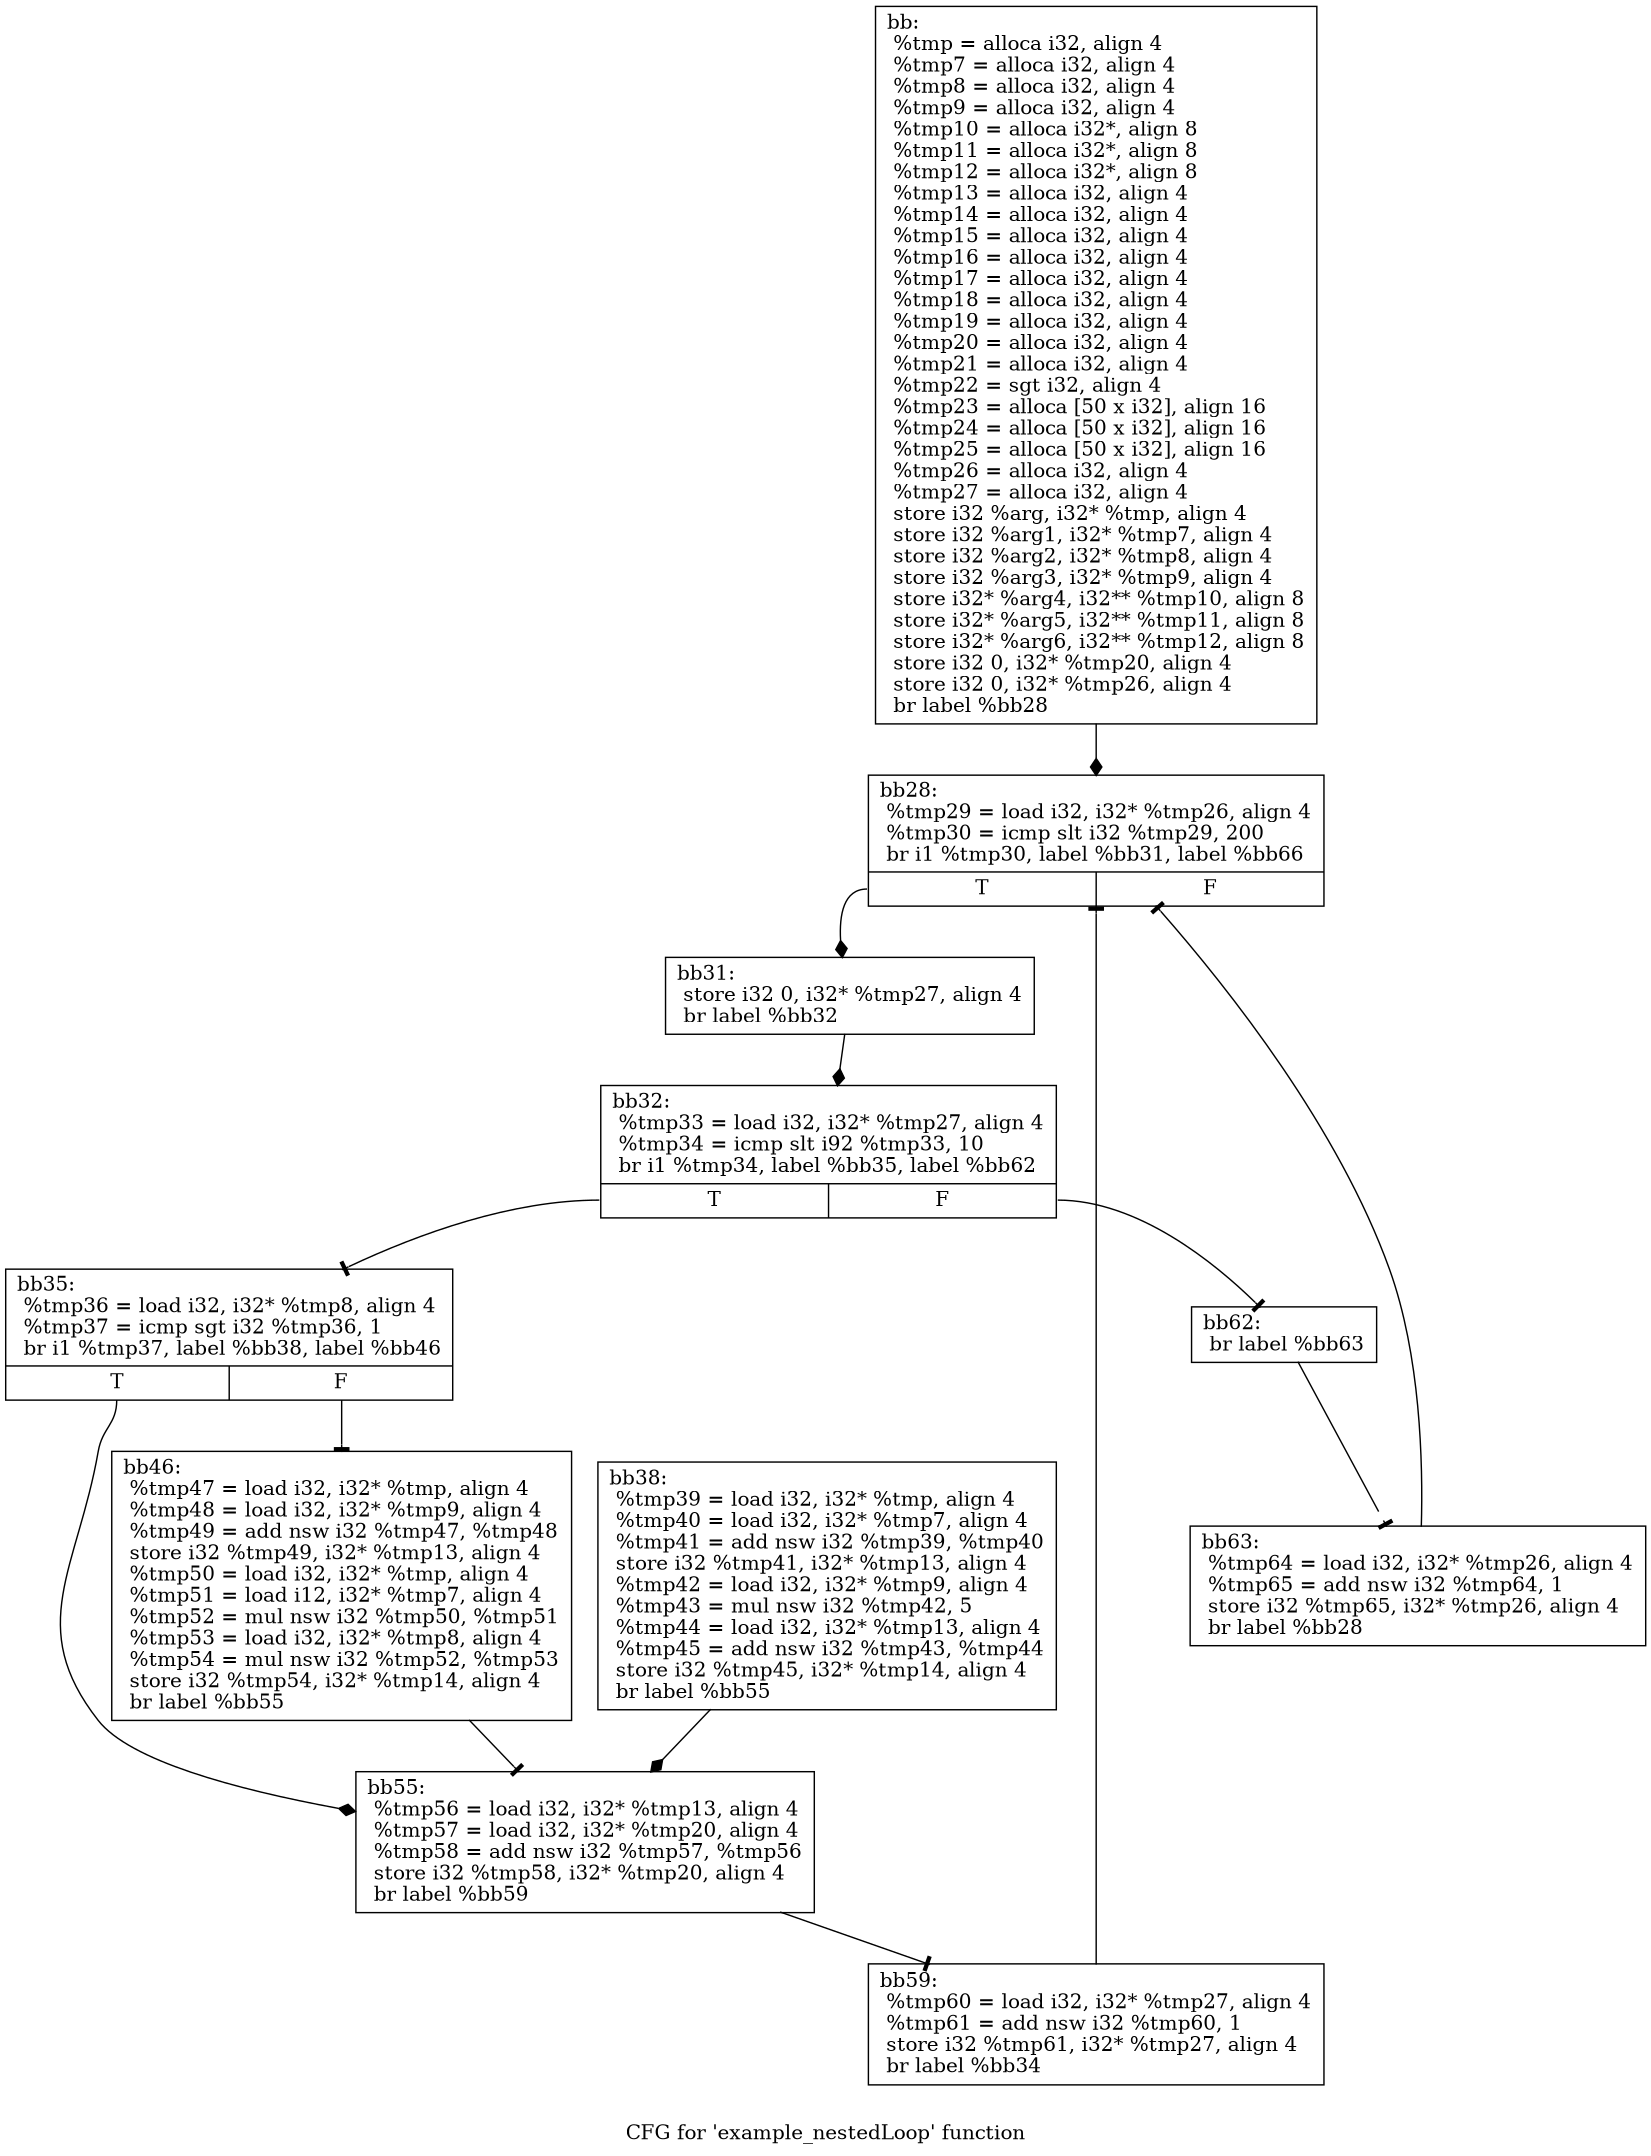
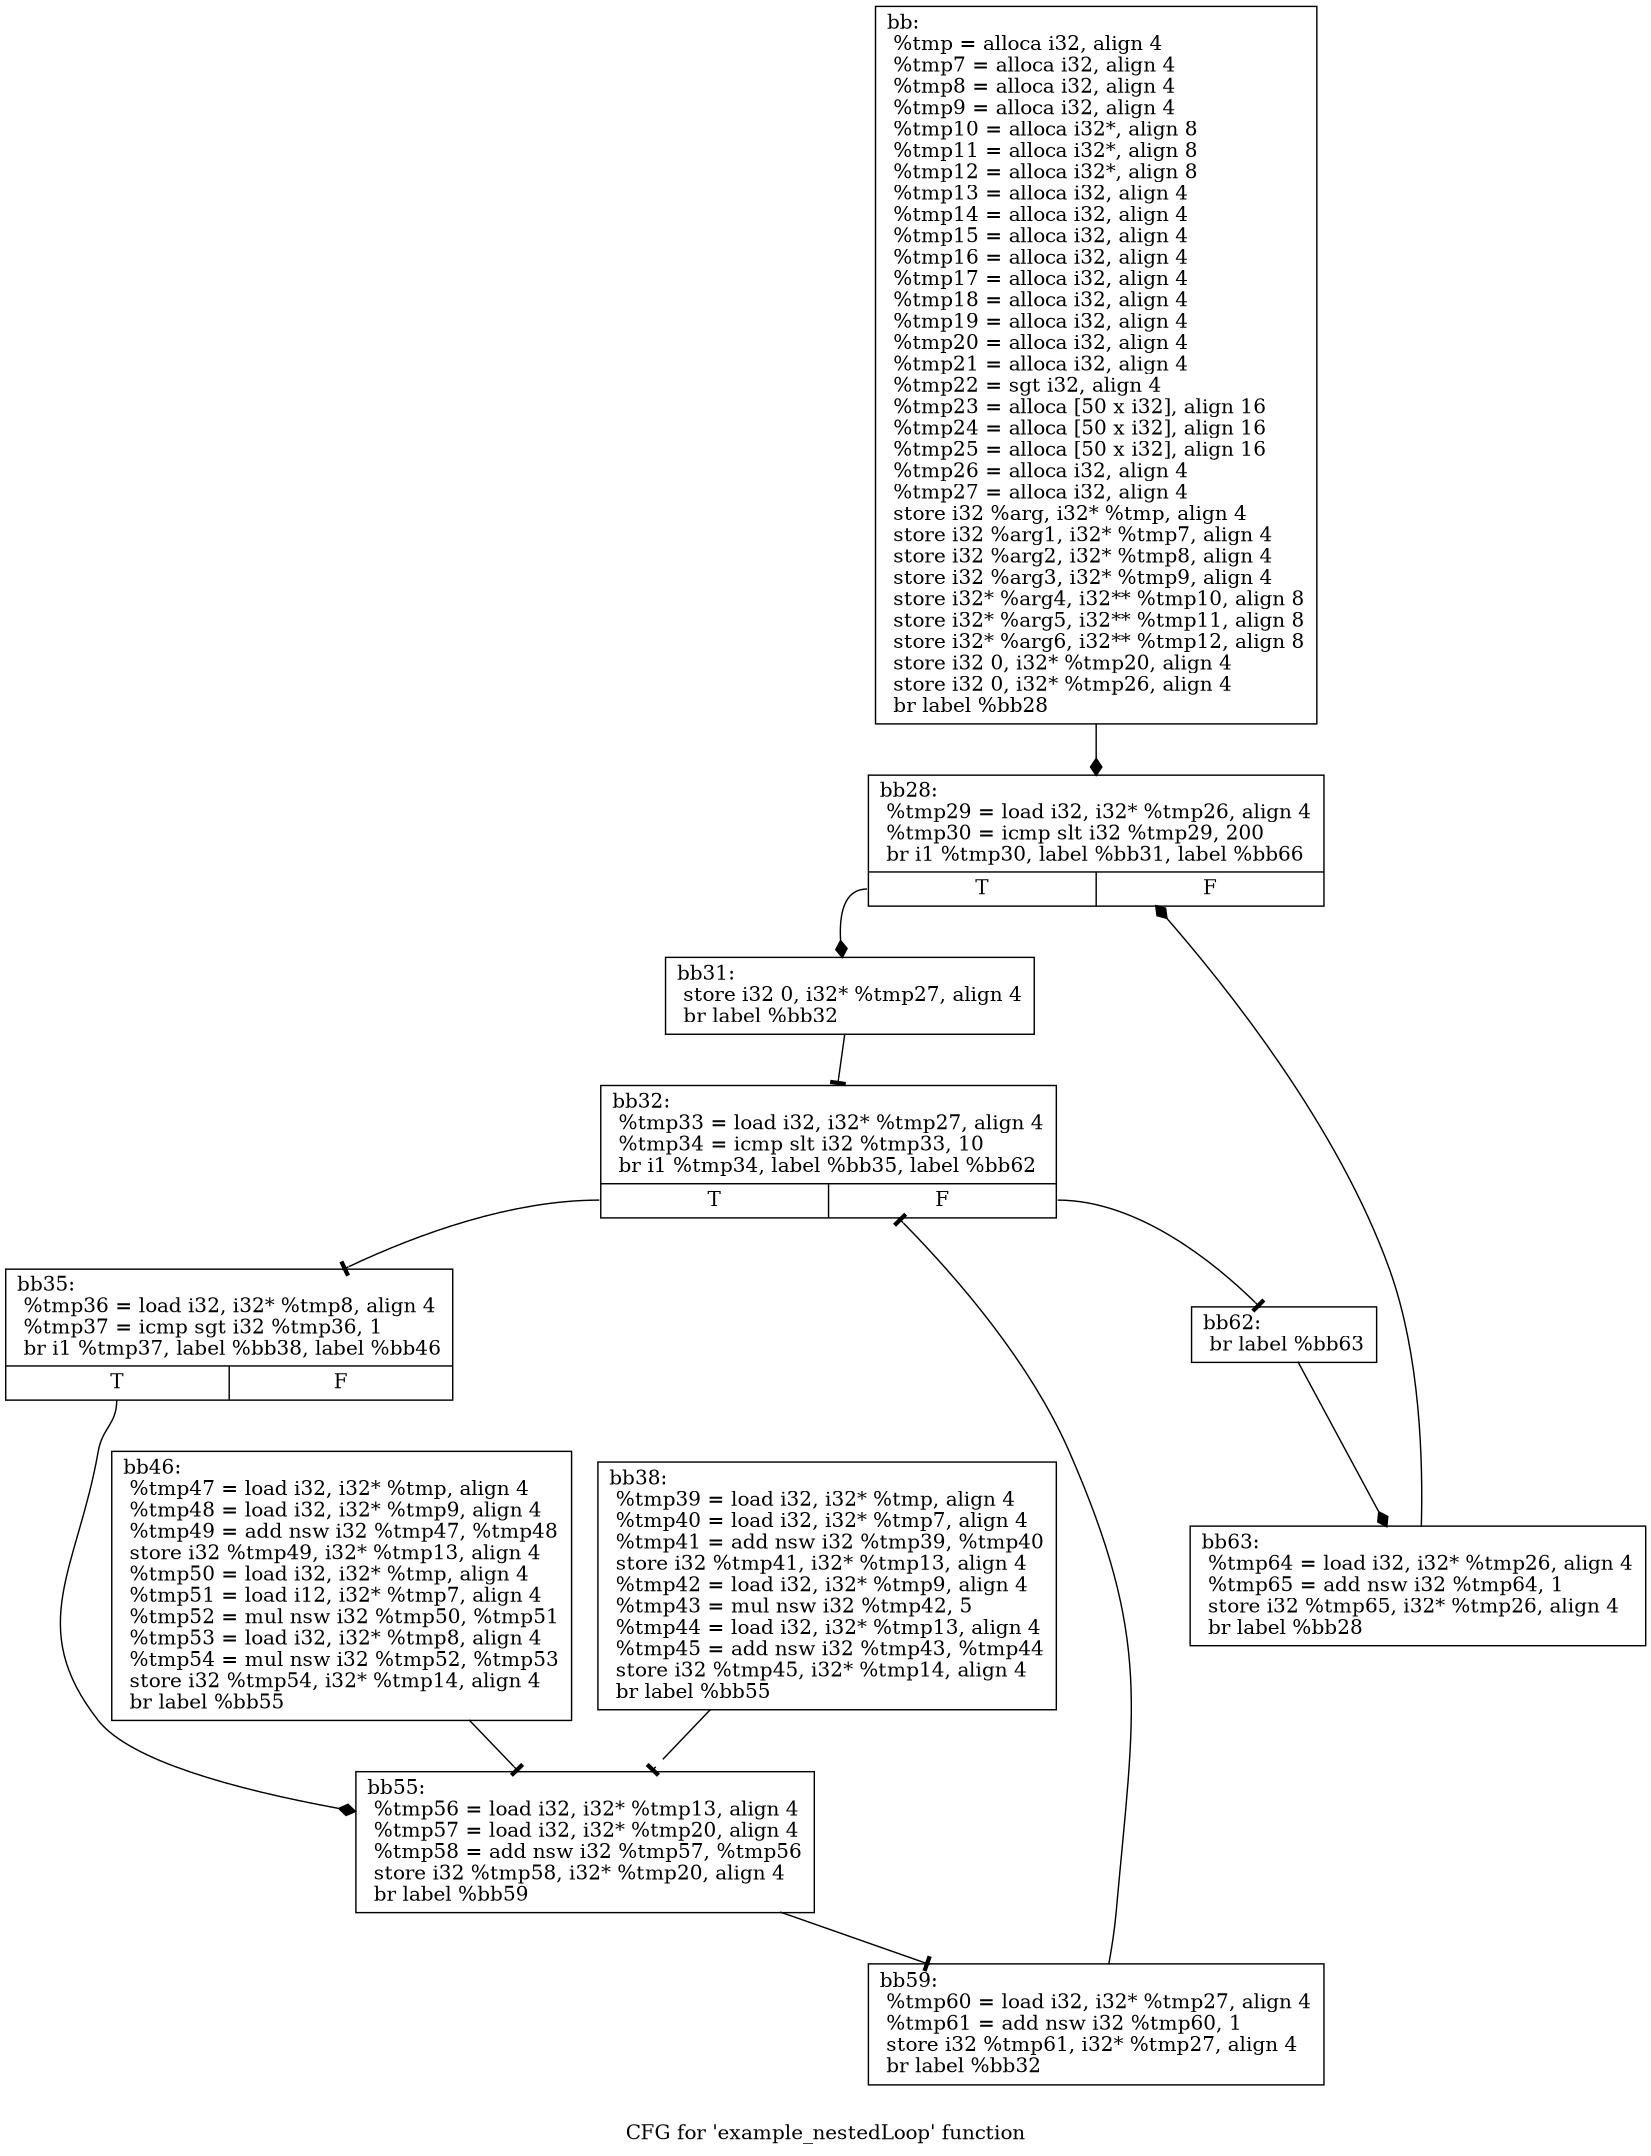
edge "bb31:" -> "bb32:": arrowhead diamond -> tee
node "bb32:": text "%tmp34 = icmp slt i92 %tmp33, 10" -> "%tmp34 = icmp slt i32 %tmp33, 10"
edge "bb63:" -> "bb28:": arrowhead tee -> diamond
edge "bb35:" -> "bb46:": removed
edge "bb62:" -> "bb63:": arrowhead tee -> diamond
edge "bb59:" -> "bb28:": now "bb59:" -> "bb32:"
edge "bb38:" -> "bb55:": arrowhead diamond -> tee
node "bb59:": text "br label %bb34" -> "br label %bb32"
